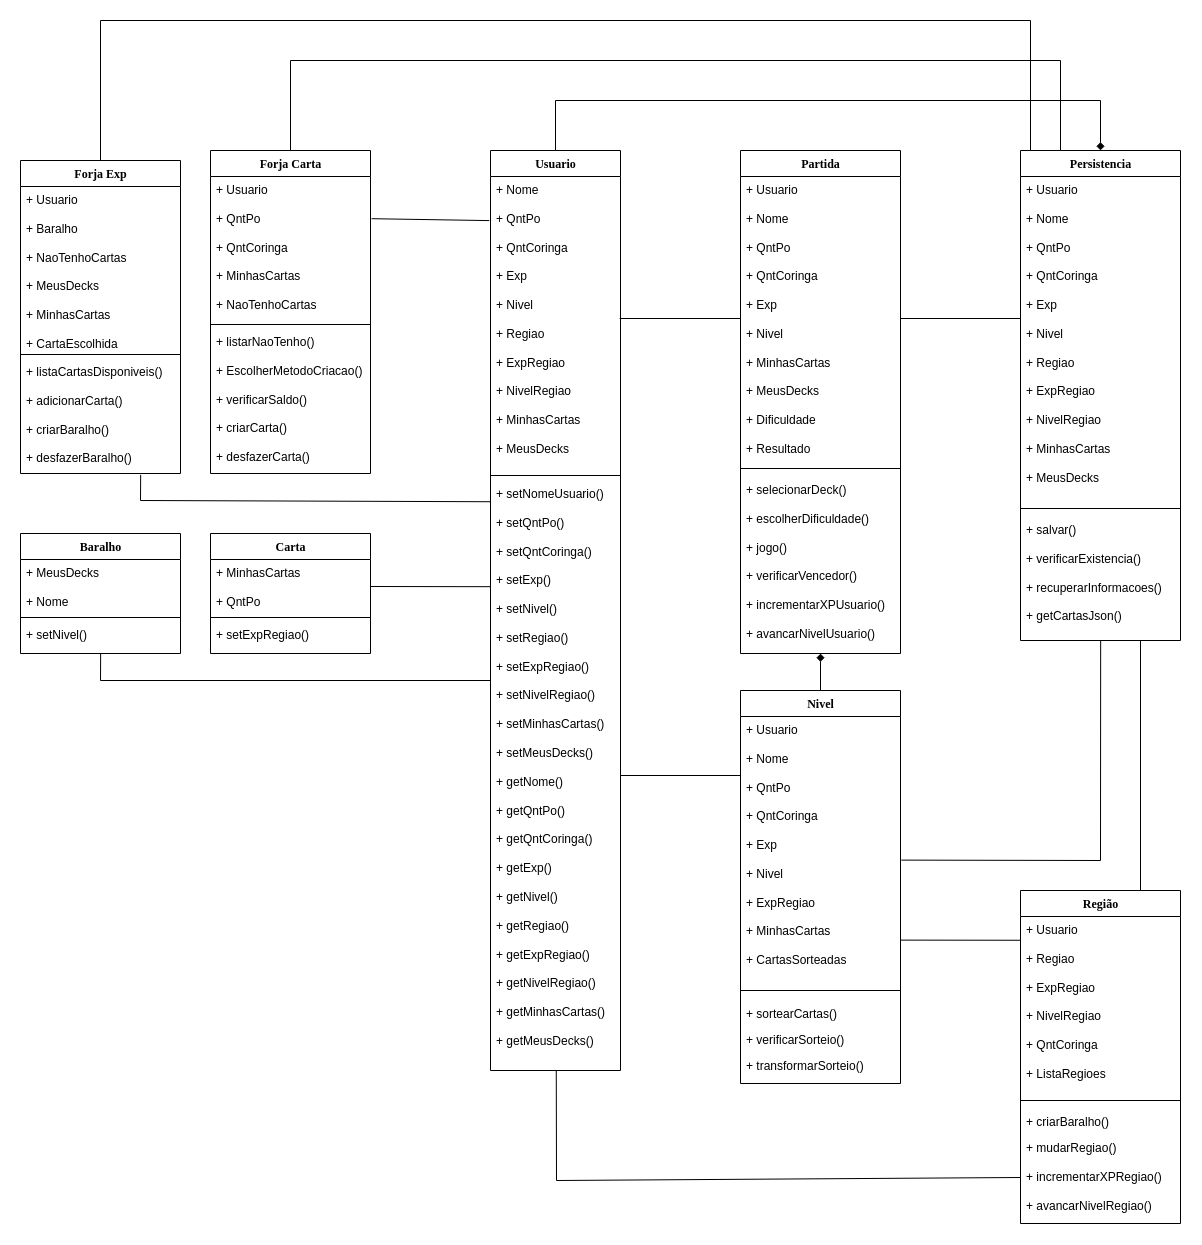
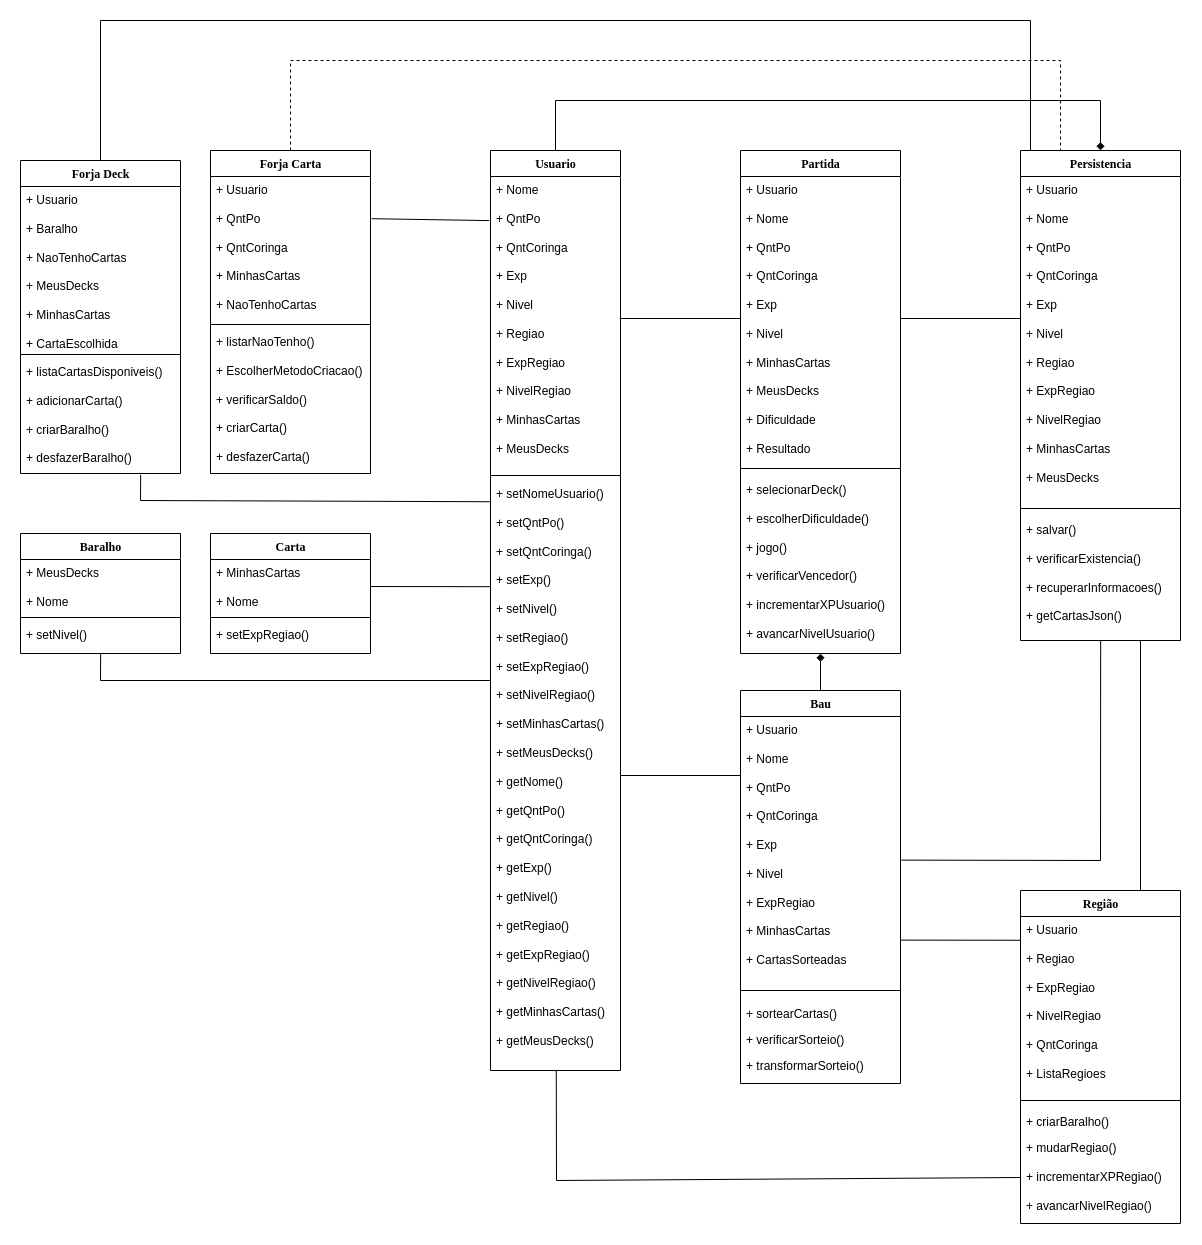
edge "Forja Carta" -- "Persistencia": style solid -> dashed
node "Forja Exp": label "Forja Exp" -> "Forja Deck"
node "+ MinhasCartas + QntPo": label "+ MinhasCartas + QntPo" -> "+ MinhasCartas + Nome"
node "Nivel": label "Nivel" -> "Bau"
